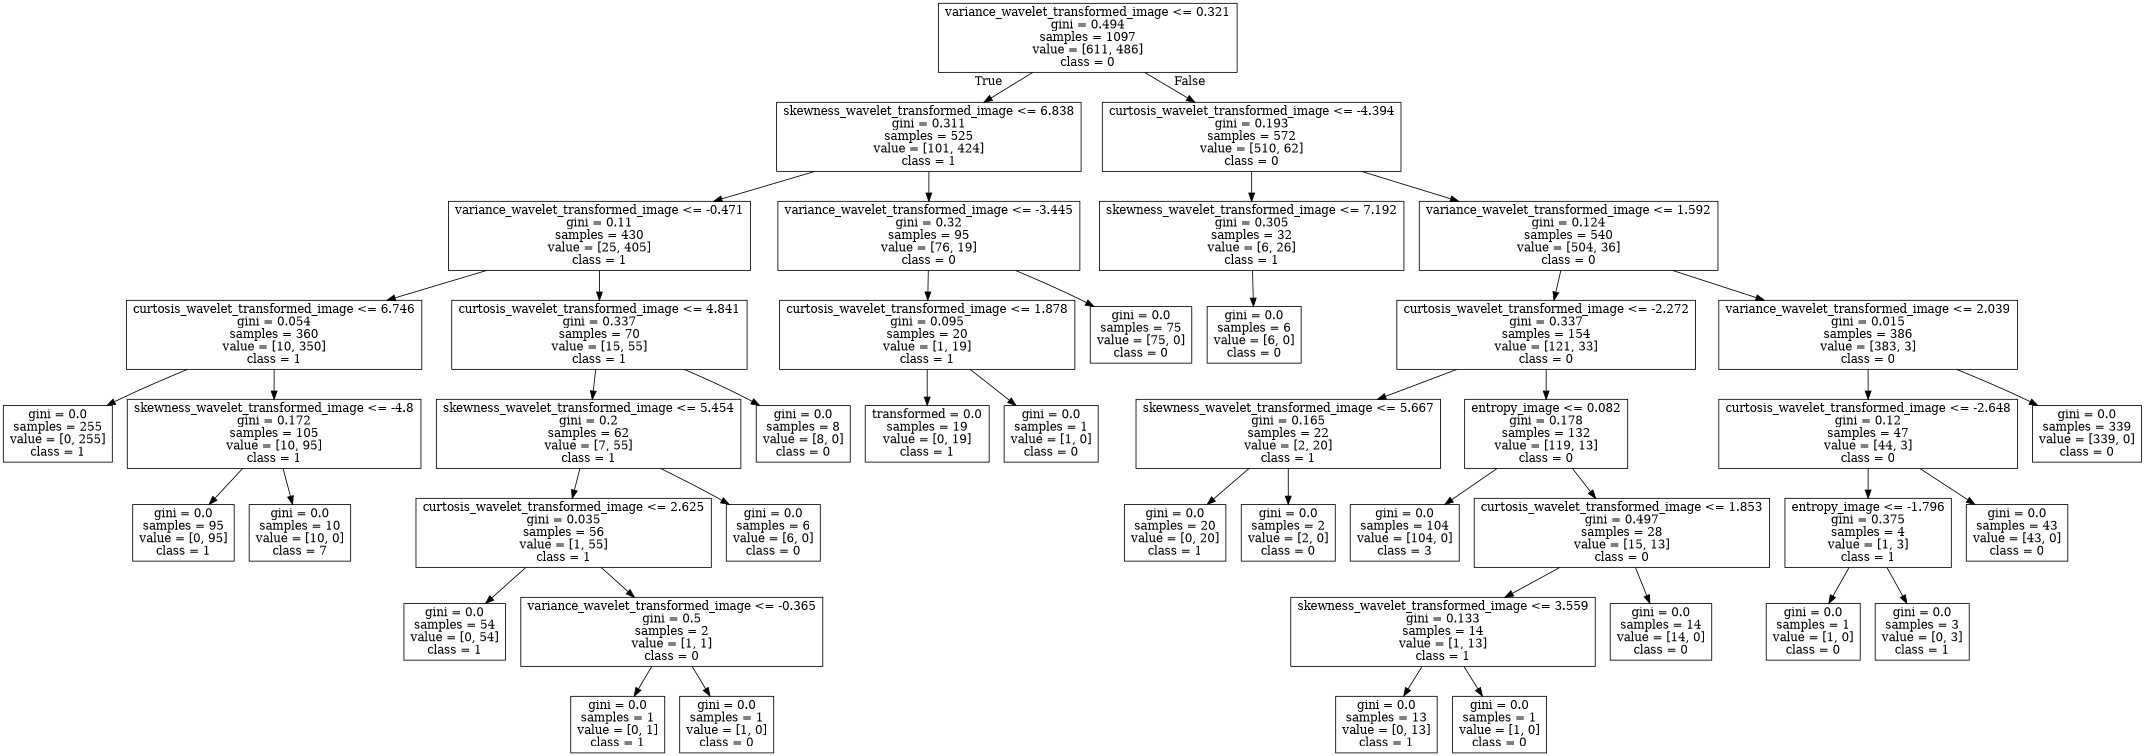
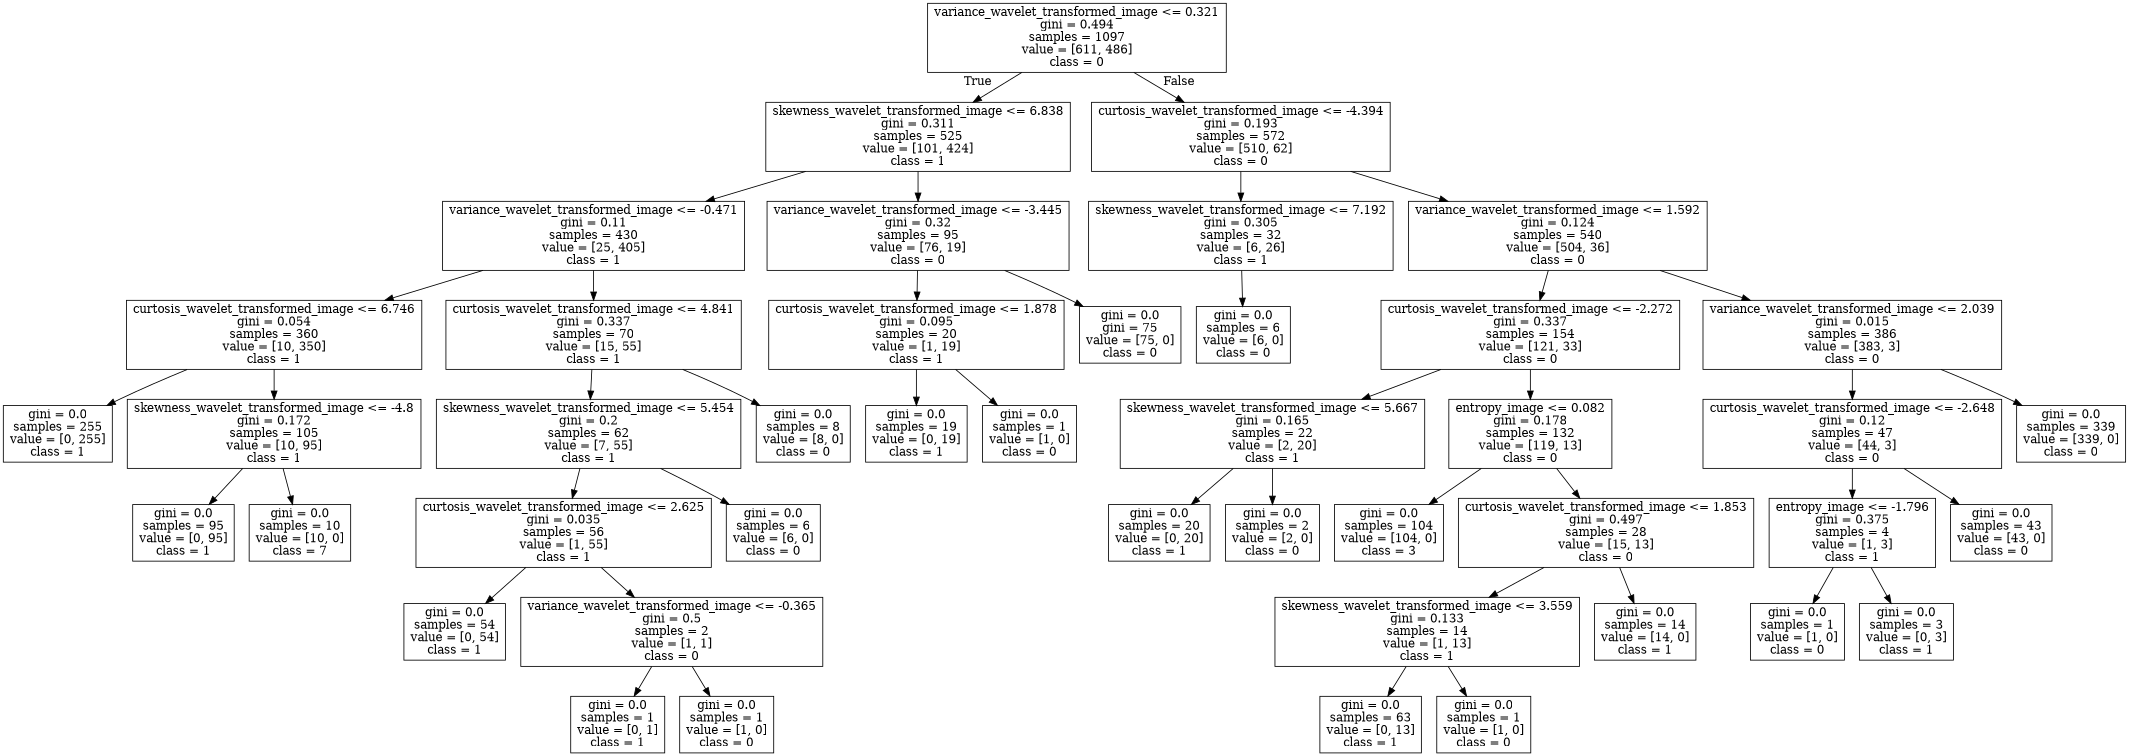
node "gini = 0.0 samples = 75 value = [75, 0] class = 0": label "gini = 0.0 samples = 75 value = [75, 0] class = 0" -> "gini = 0.0 gini = 75 value = [75, 0] class = 0"
node "transformed = 0.0 samples = 19 value = [0, 19] class = 1": label "transformed = 0.0 samples = 19 value = [0, 19] class = 1" -> "gini = 0.0 samples = 19 value = [0, 19] class = 1"
node "gini = 0.0 samples = 14 value = [14, 0] class = 0": label "gini = 0.0 samples = 14 value = [14, 0] class = 0" -> "gini = 0.0 samples = 14 value = [14, 0] class = 1"
node "gini = 0.0 samples = 13 value = [0, 13] class = 1": label "gini = 0.0 samples = 13 value = [0, 13] class = 1" -> "gini = 0.0 samples = 63 value = [0, 13] class = 1"
